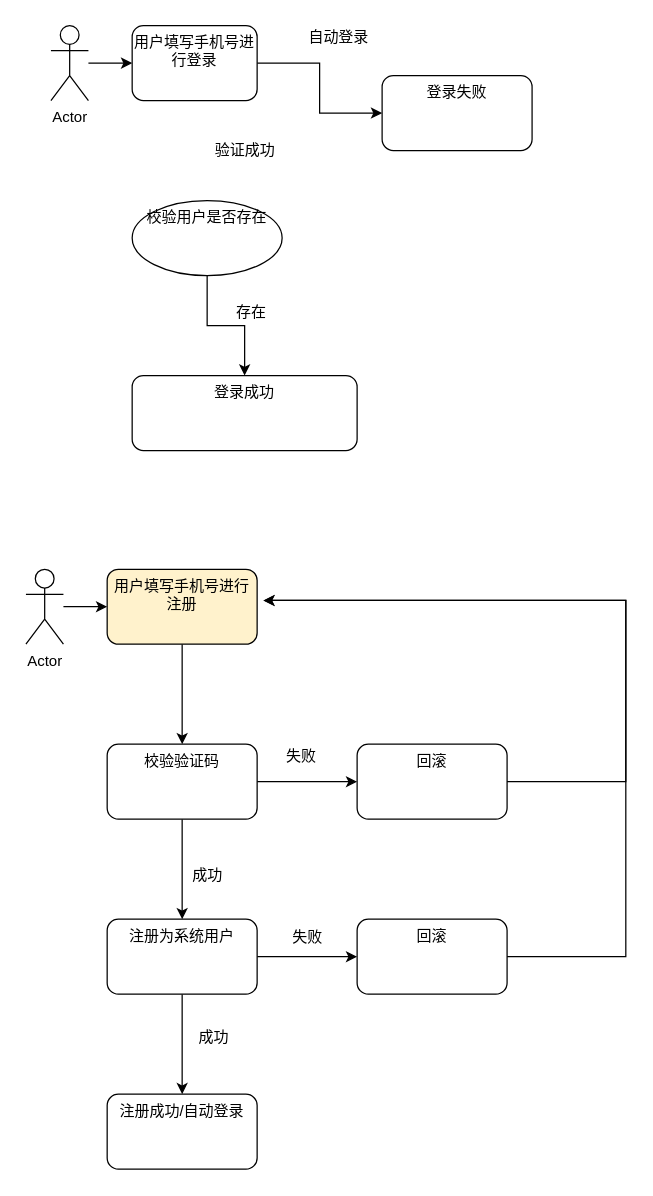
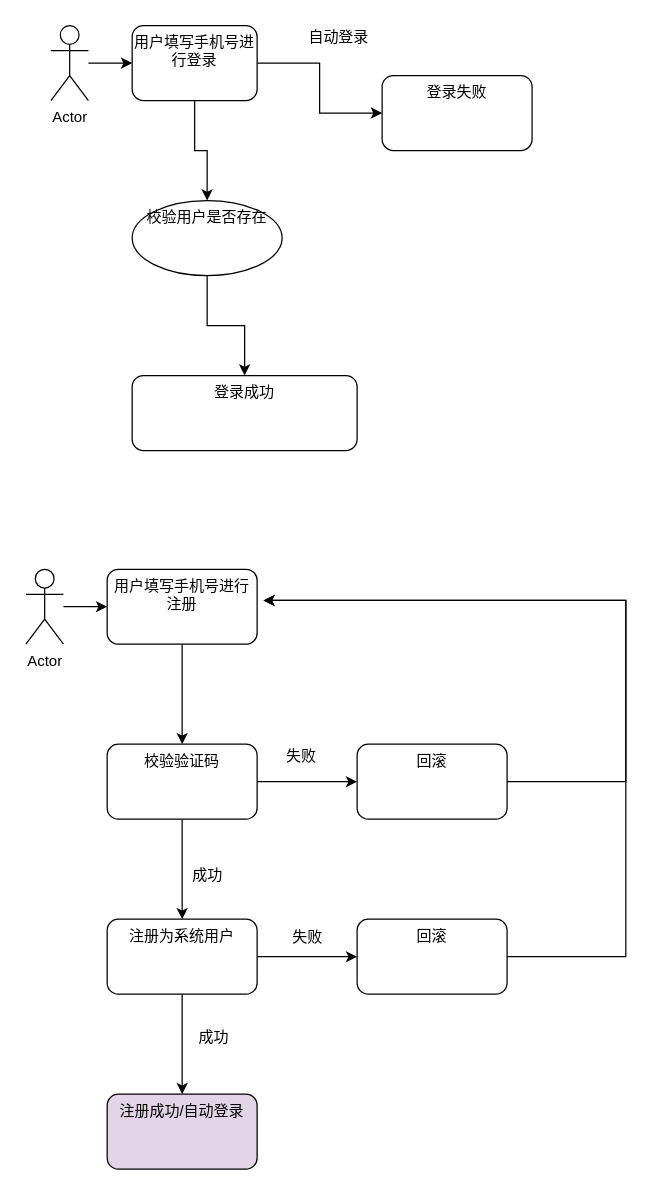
edge "用户填写手机号进行登录" -> "校验用户是否存在": added
node "验证成功": removed
node "存在": removed
node "用户填写手机号进行注册": fillcolor #fff2cc -> #ffffff
node "注册成功/自动登录": fillcolor #ffffff -> #e1d5e7
